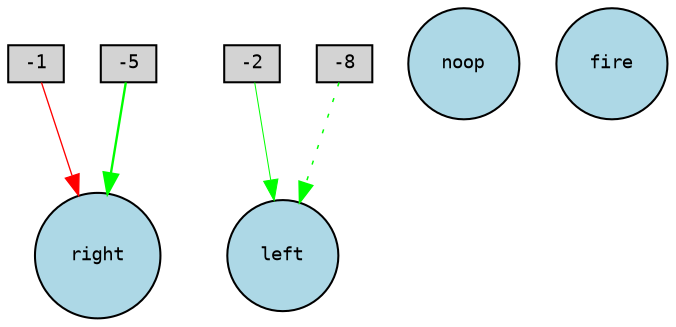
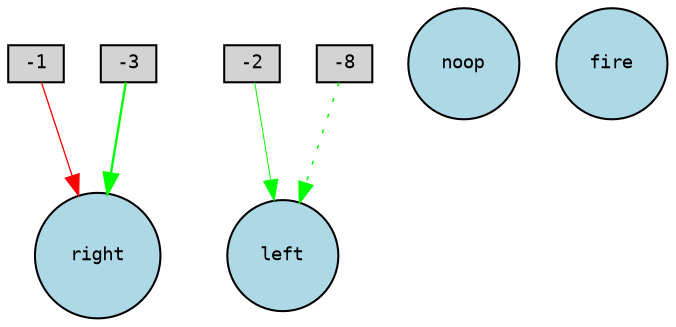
node "-5": label "-5" -> "-3"
